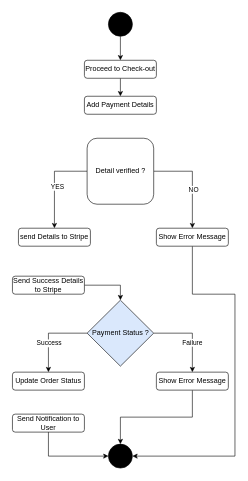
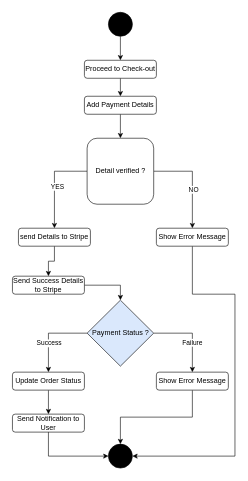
edge "Add Payment Details" -> "Detail verified ?": added
edge "send Details to Stripe" -> "Send Success Details to Stripe": added
edge "Update Order Status" -> "Send Notification to User": added
